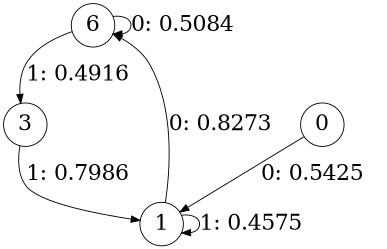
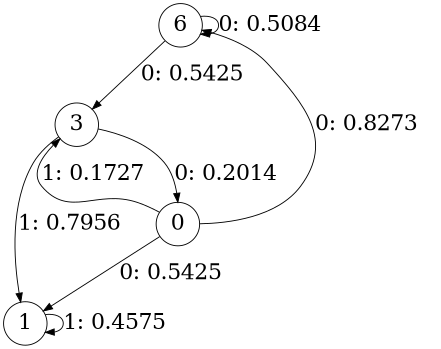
edge "6" -> "3": label "1: 0.4916   " -> "0: 0.5425   "
edge "1" -> "6": now "0" -> "6"
edge "3" -> "0": added, label "0: 0.2014"
edge "3" -> "1": label "1: 0.7986   " -> "1: 0.7956   "
edge "0" -> "3": added, label "1: 0.1727"
